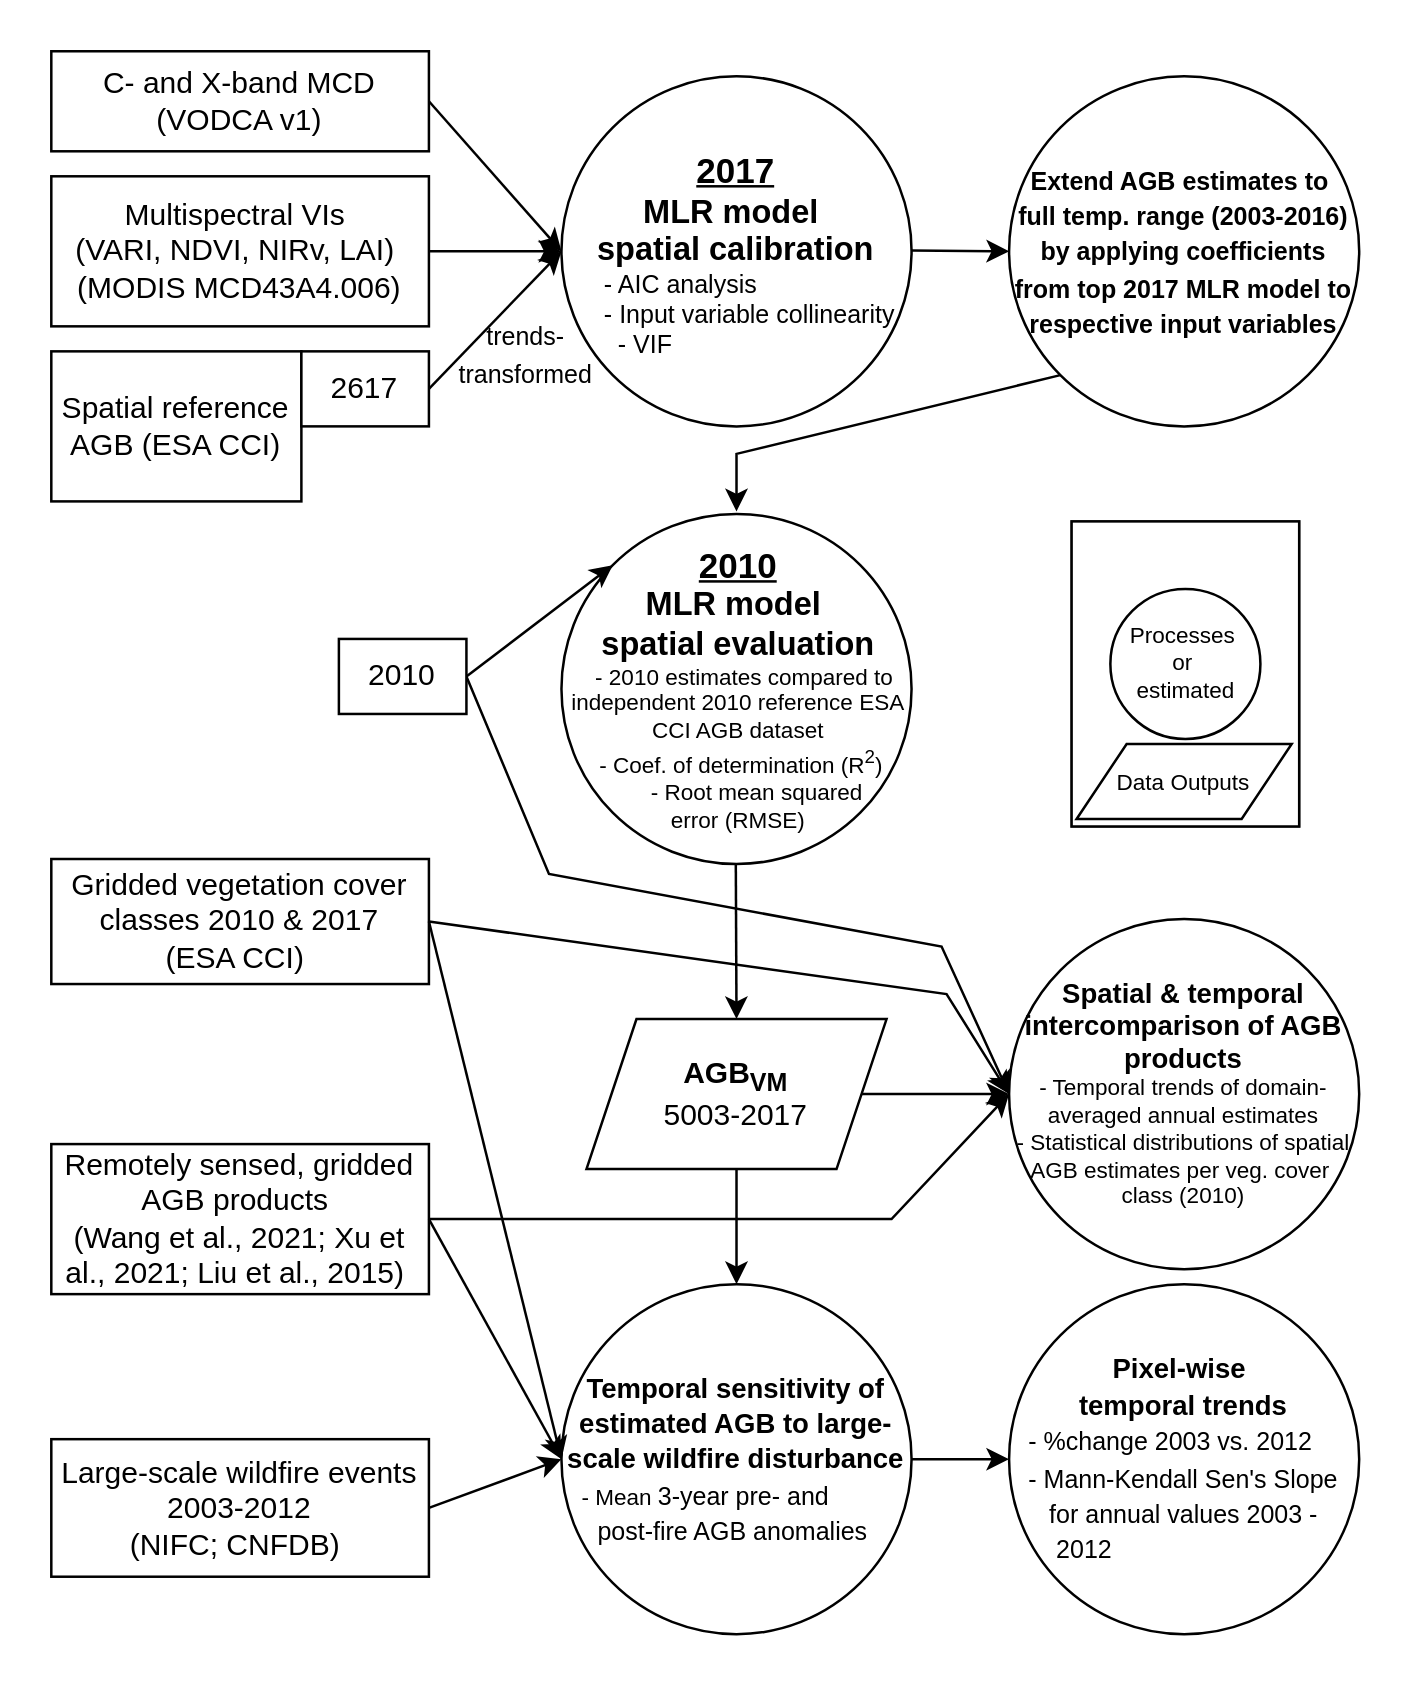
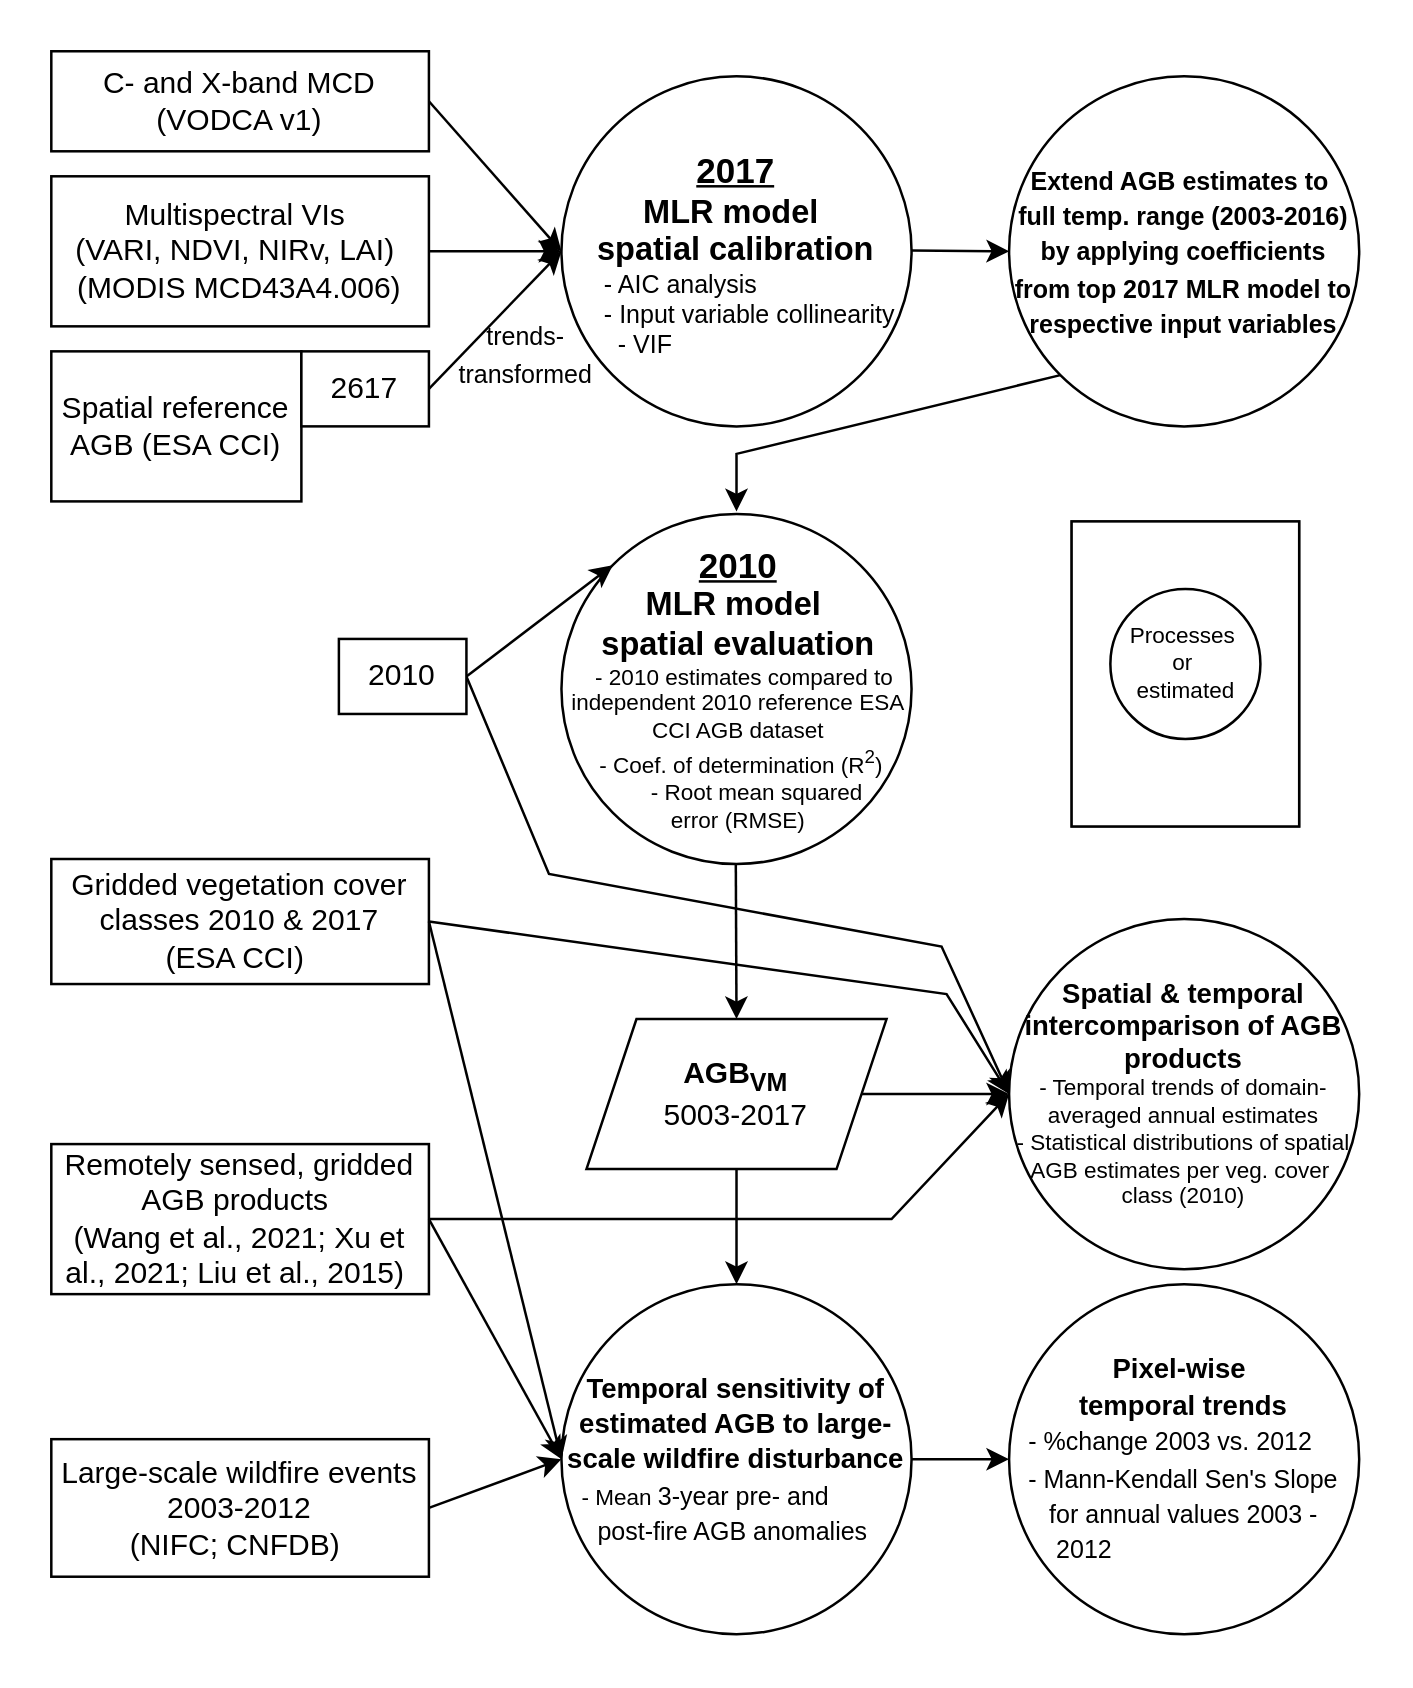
node "Data Outputs": removed
